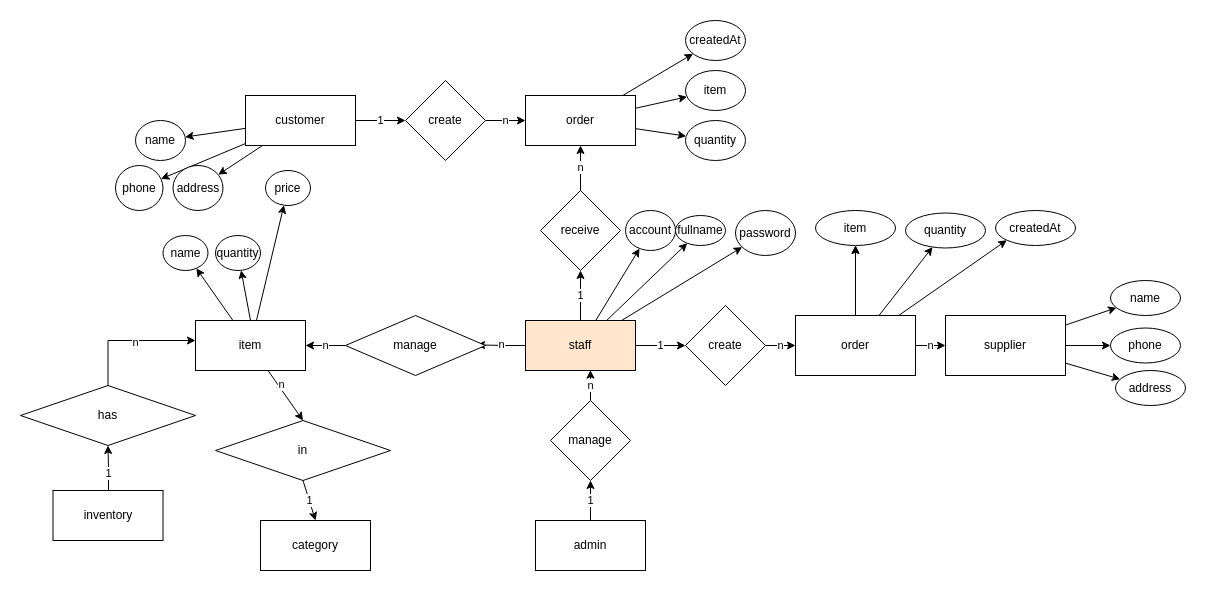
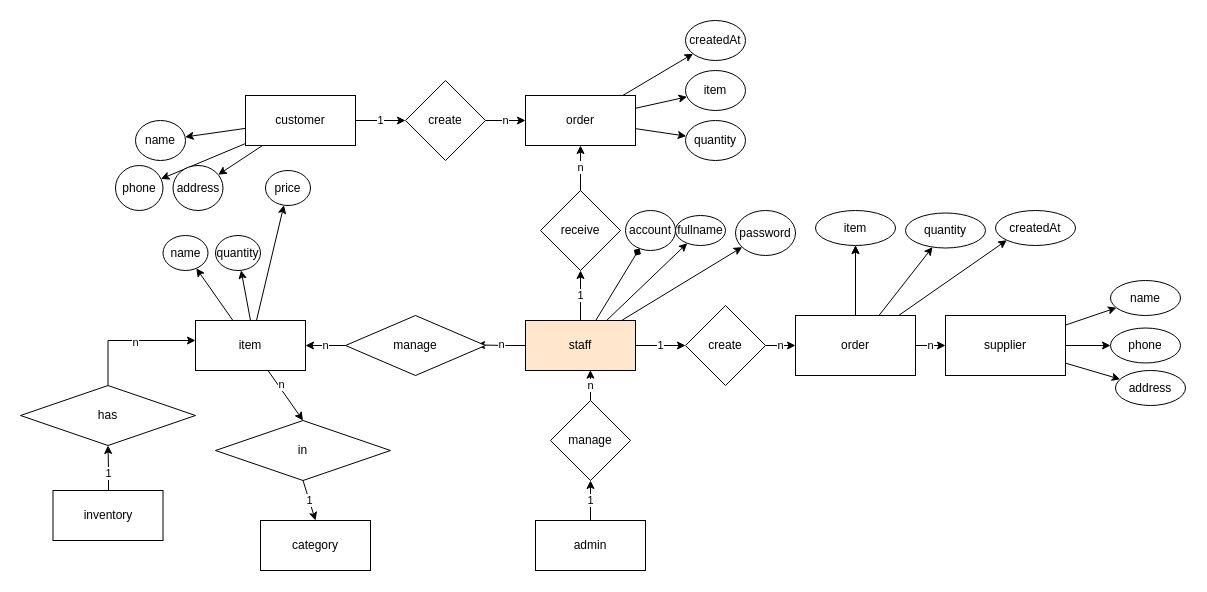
edge "staff" -> "account": arrowhead classic -> diamond
